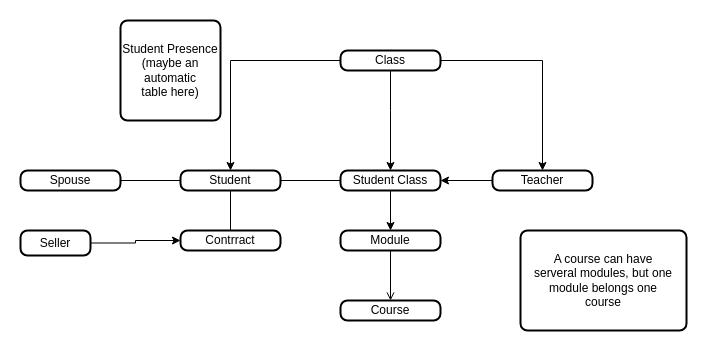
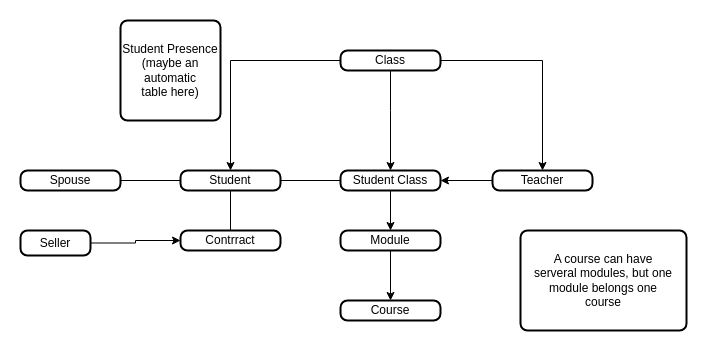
edge "Module" -> "Course": arrowhead open -> classic
